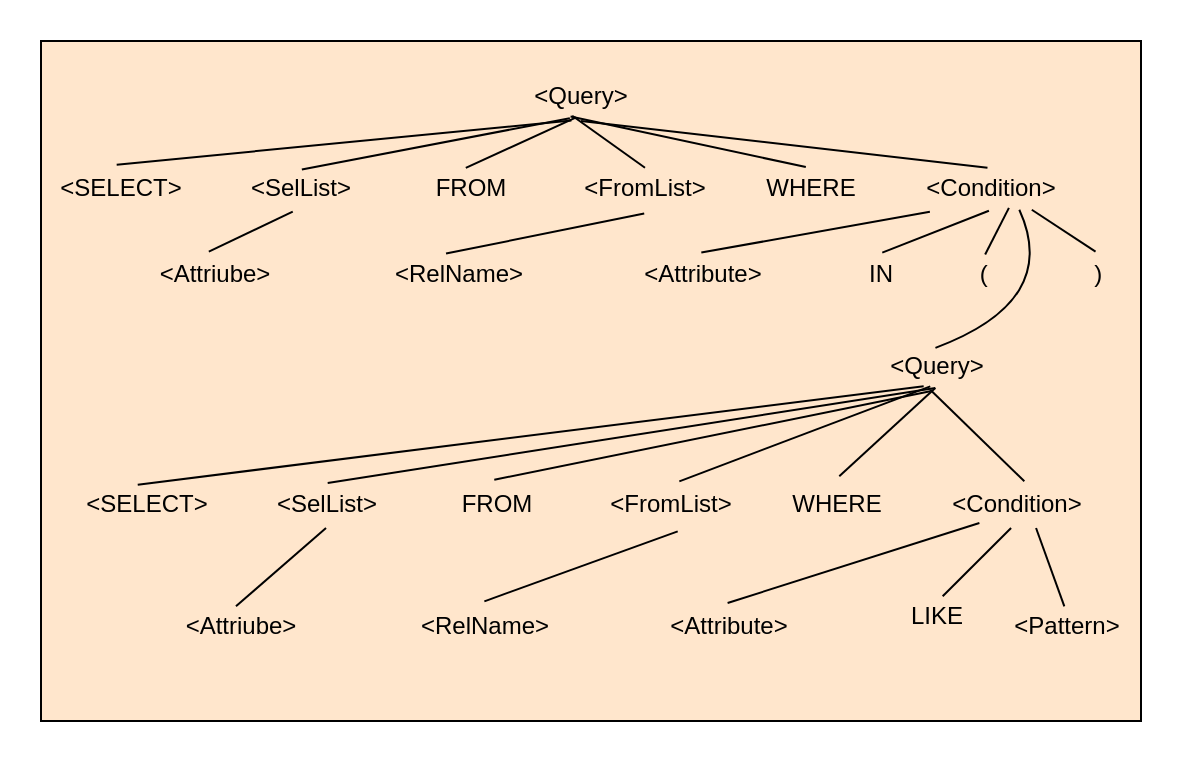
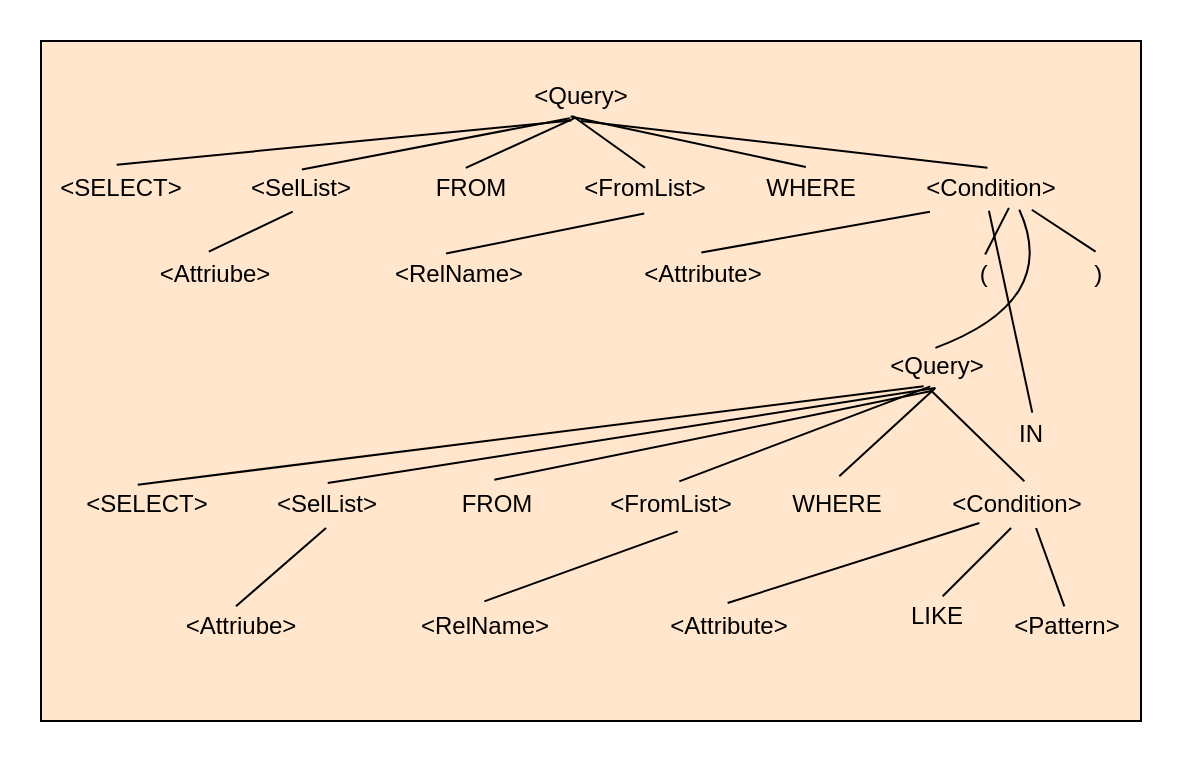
node "IN": moved (881, 275) -> (1031, 435)
